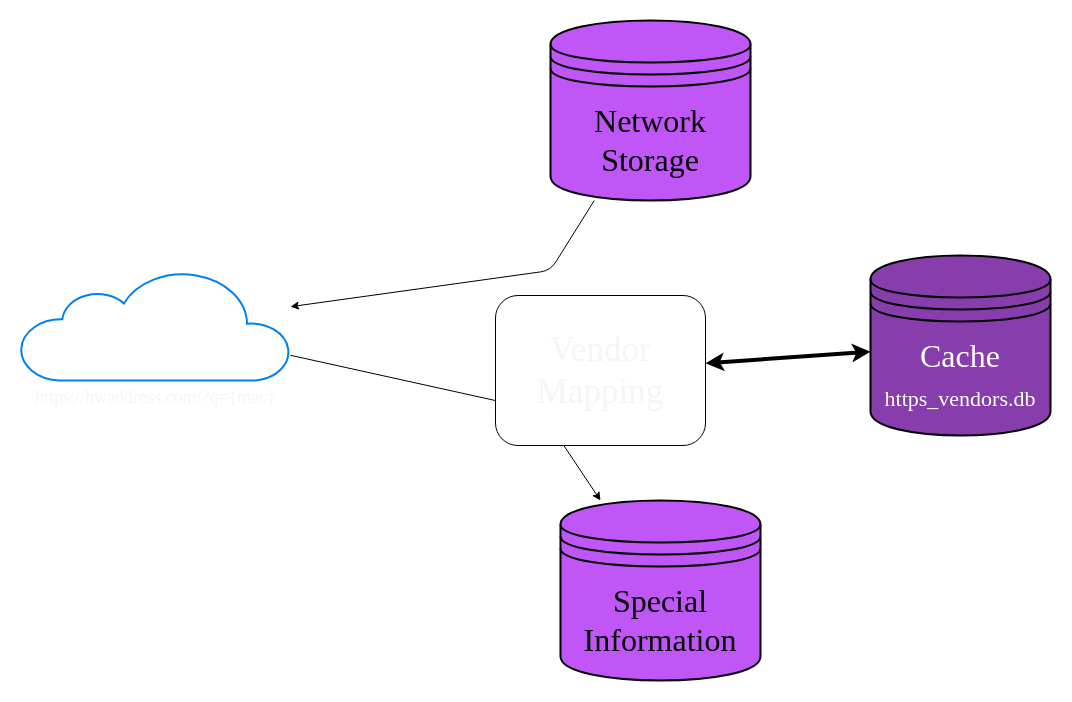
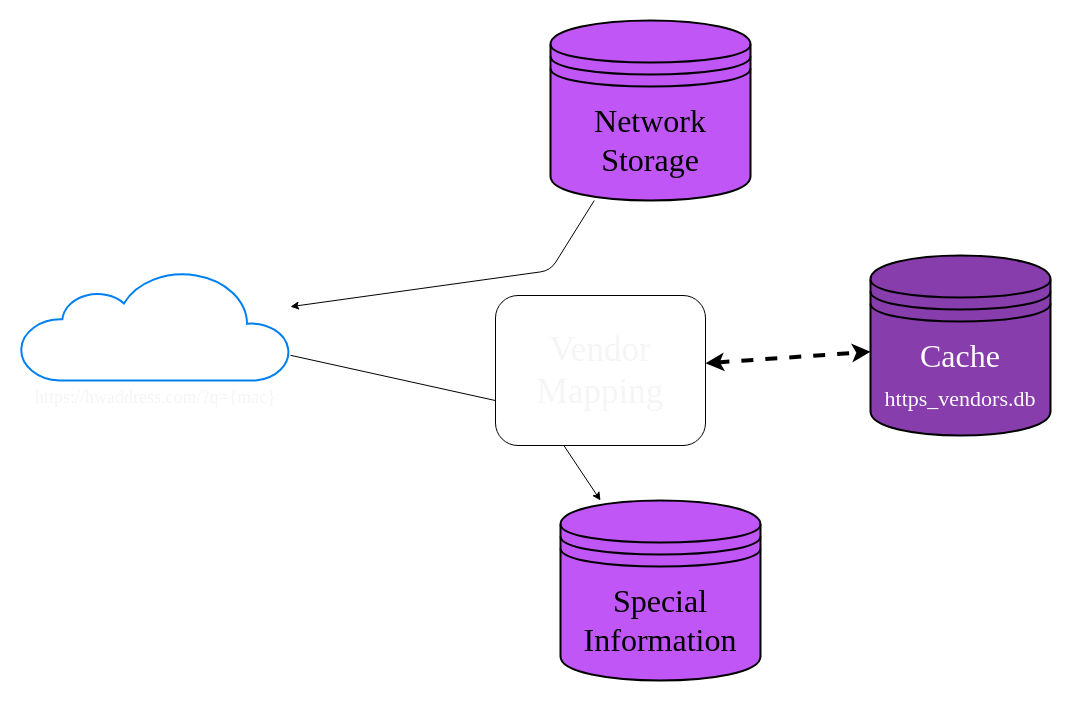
edge "Cache https_vendors.db" -- "Vendor Mapping": style solid -> dashed
